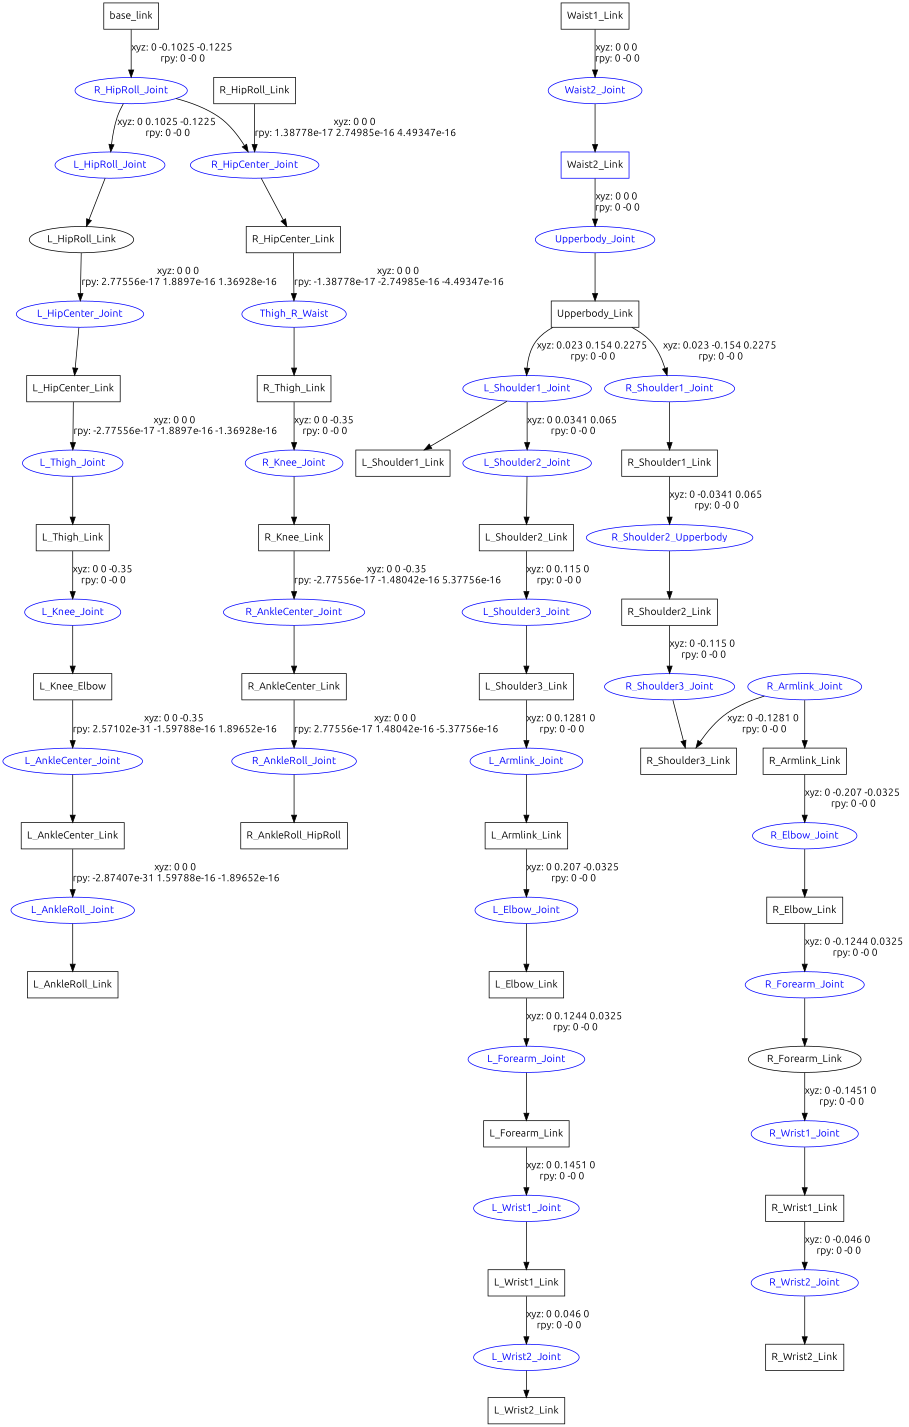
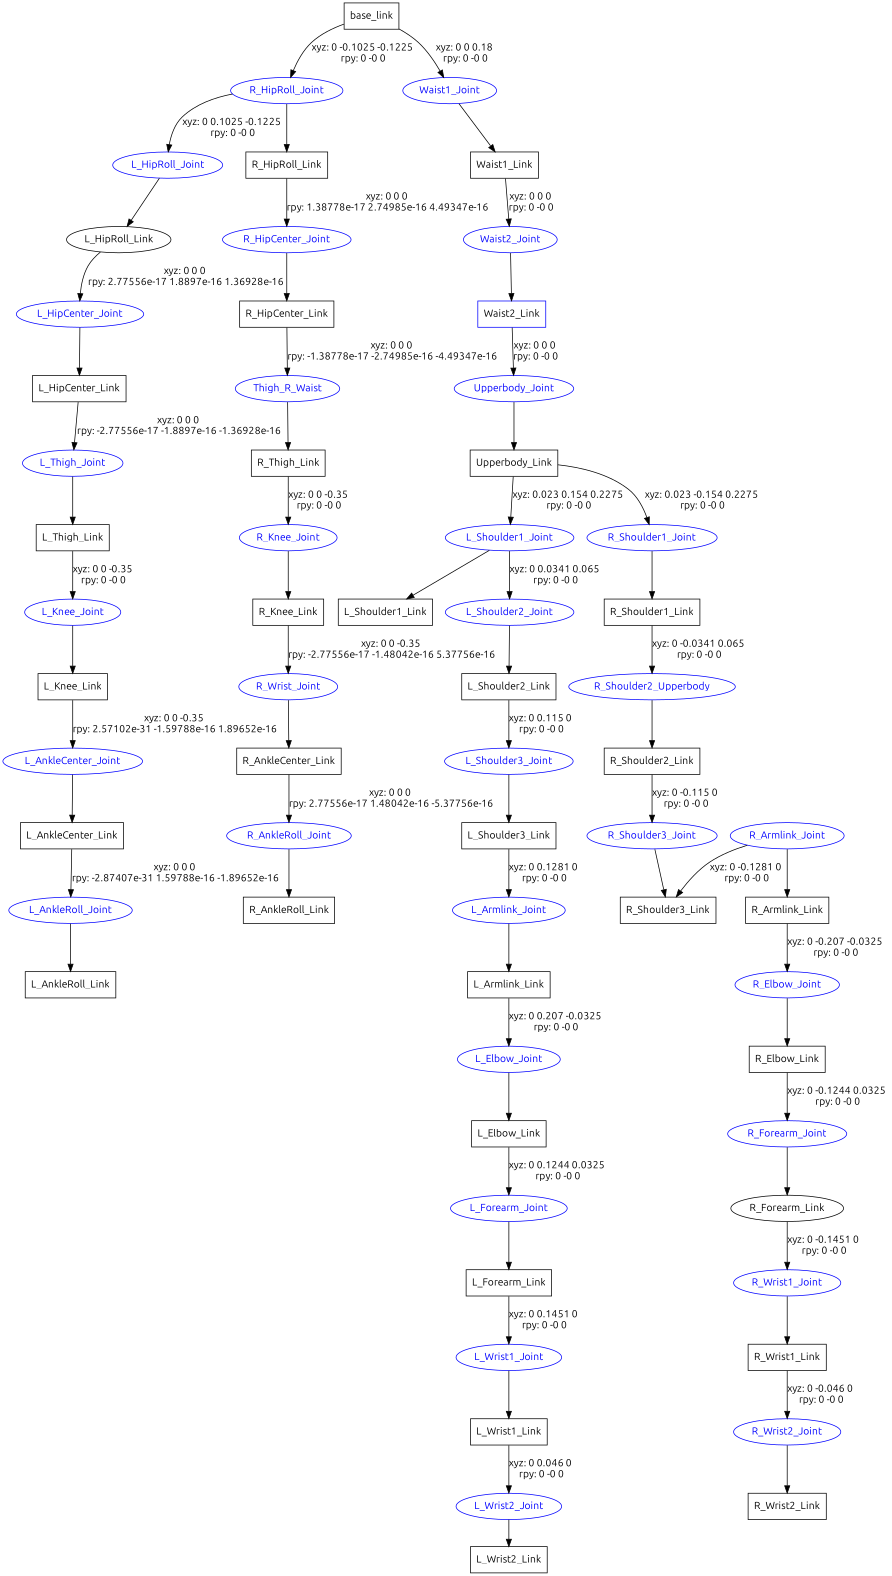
node "Waist1_Joint": added
edge "R_HipRoll_Joint" -> "R_HipCenter_Joint": now "R_HipRoll_Joint" -> "R_HipRoll_Link"
node "R_AnkleCenter_Joint": label "R_AnkleCenter_Joint" -> "R_Wrist_Joint"
node "L_Knee_Elbow": label "L_Knee_Elbow" -> "L_Knee_Link"
node "R_AnkleRoll_HipRoll": label "R_AnkleRoll_HipRoll" -> "R_AnkleRoll_Link"
